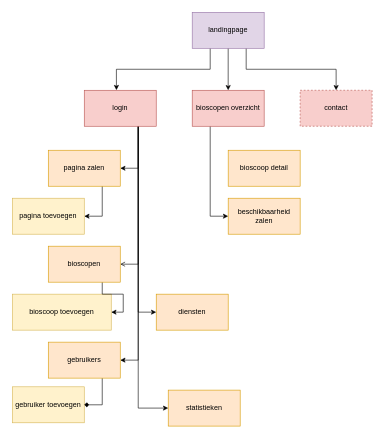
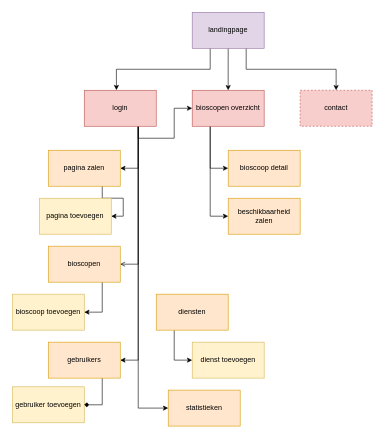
edge "bioscopen overzicht" -> "bioscoop detail": added
node "pagina toevoegen": moved (48, 216) -> (75, 216)
node "bioscoop toevoegen": size 99x36 -> 72x36
edge "login" -> "diensten": now "login" -> "bioscopen overzicht"
edge "diensten" -> "dienst toevoegen": added
node "dienst toevoegen": added
